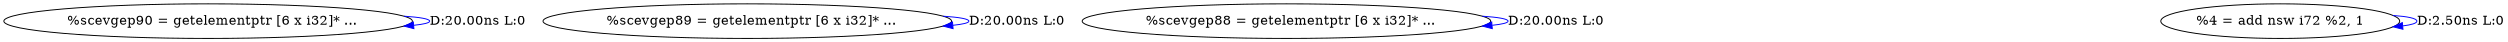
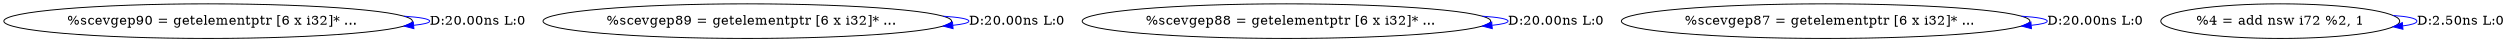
node "%scevgep87 = getelementptr [6 x i32]* ...": added
